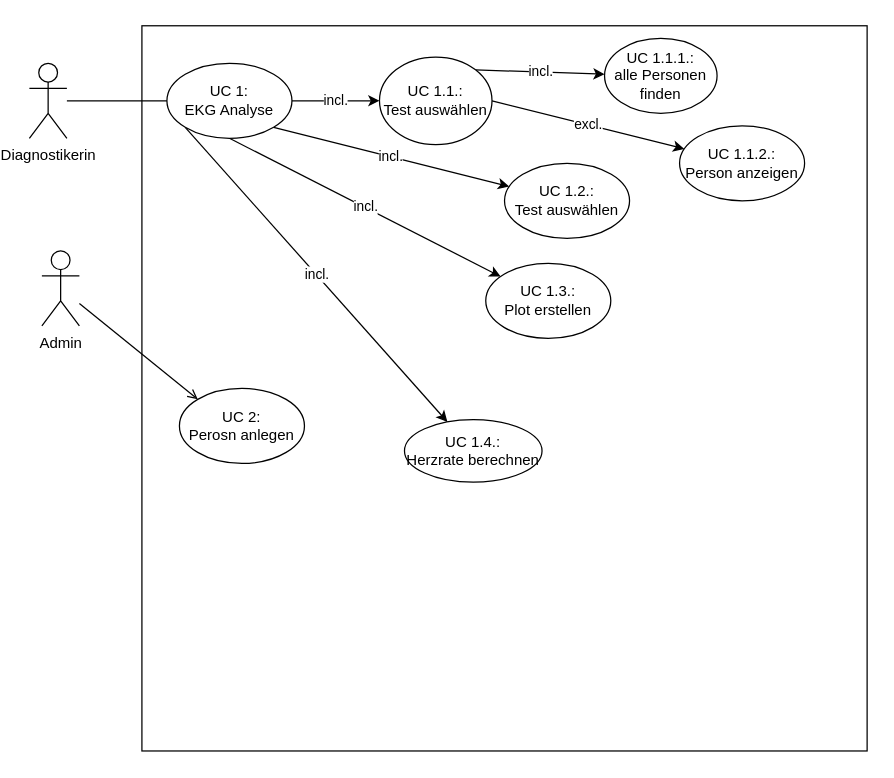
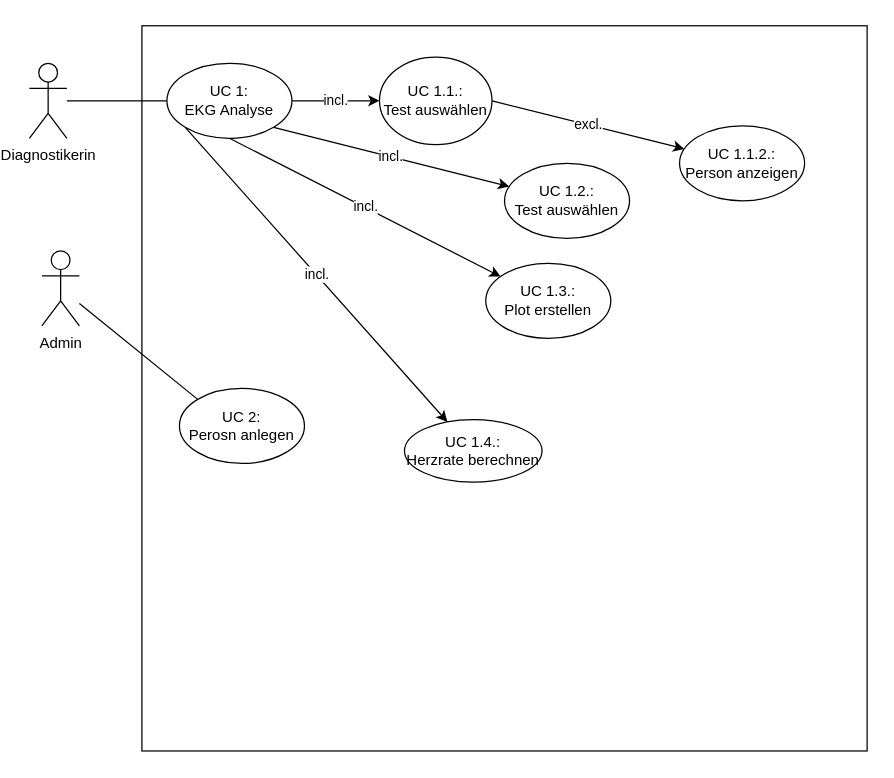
edge "UC 1.1.: Test auswählen" -> "UC 1.1.1.: alle Personen finden": removed, label "incl."
node "UC 1.1.1.: alle Personen finden": removed
edge "Admin" -> "UC 2: Perosn anlegen": arrowhead open -> none
